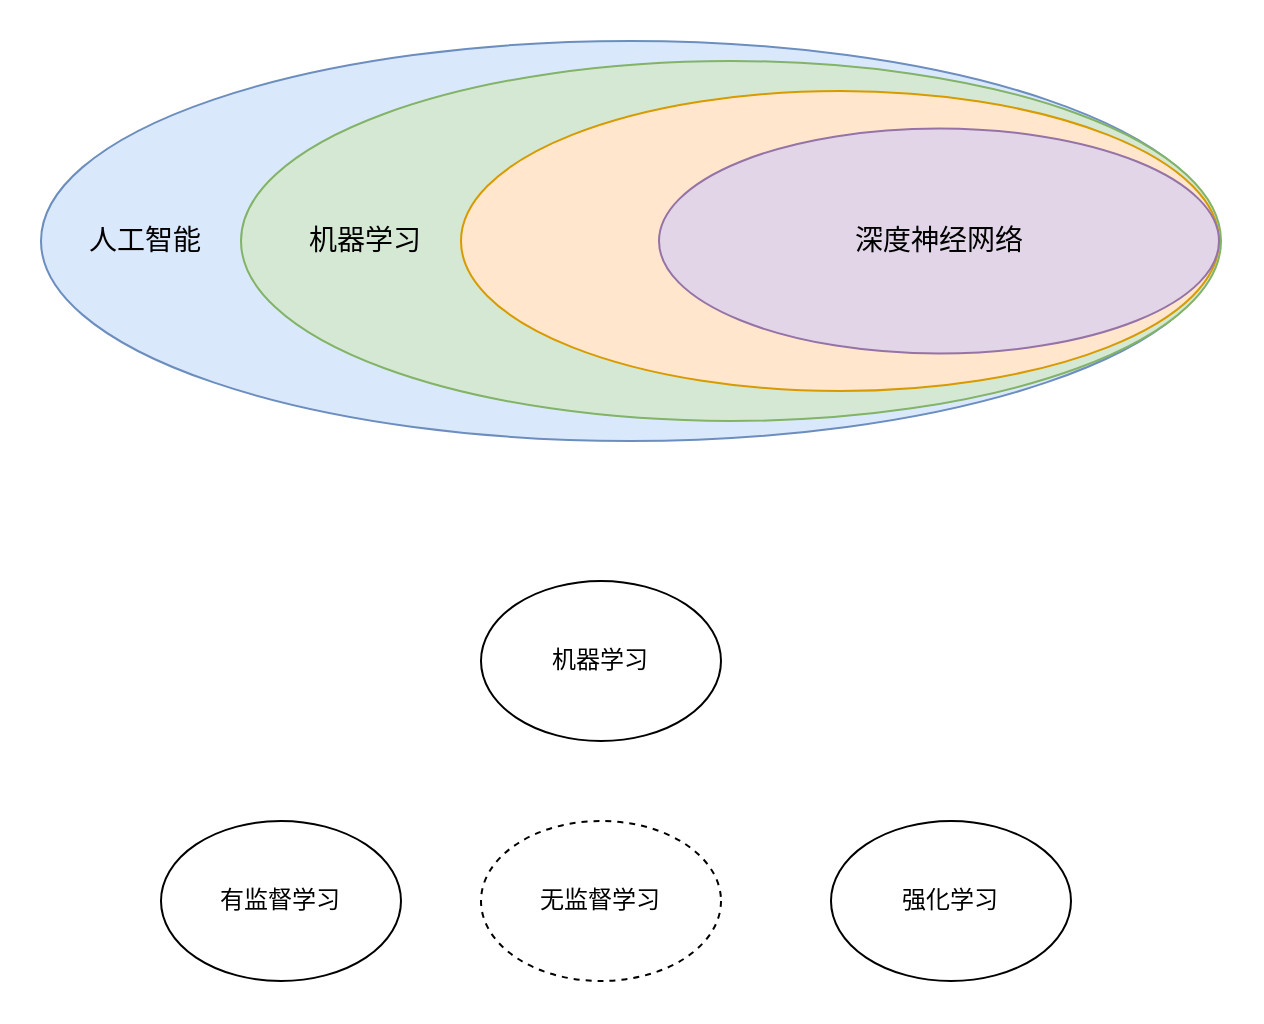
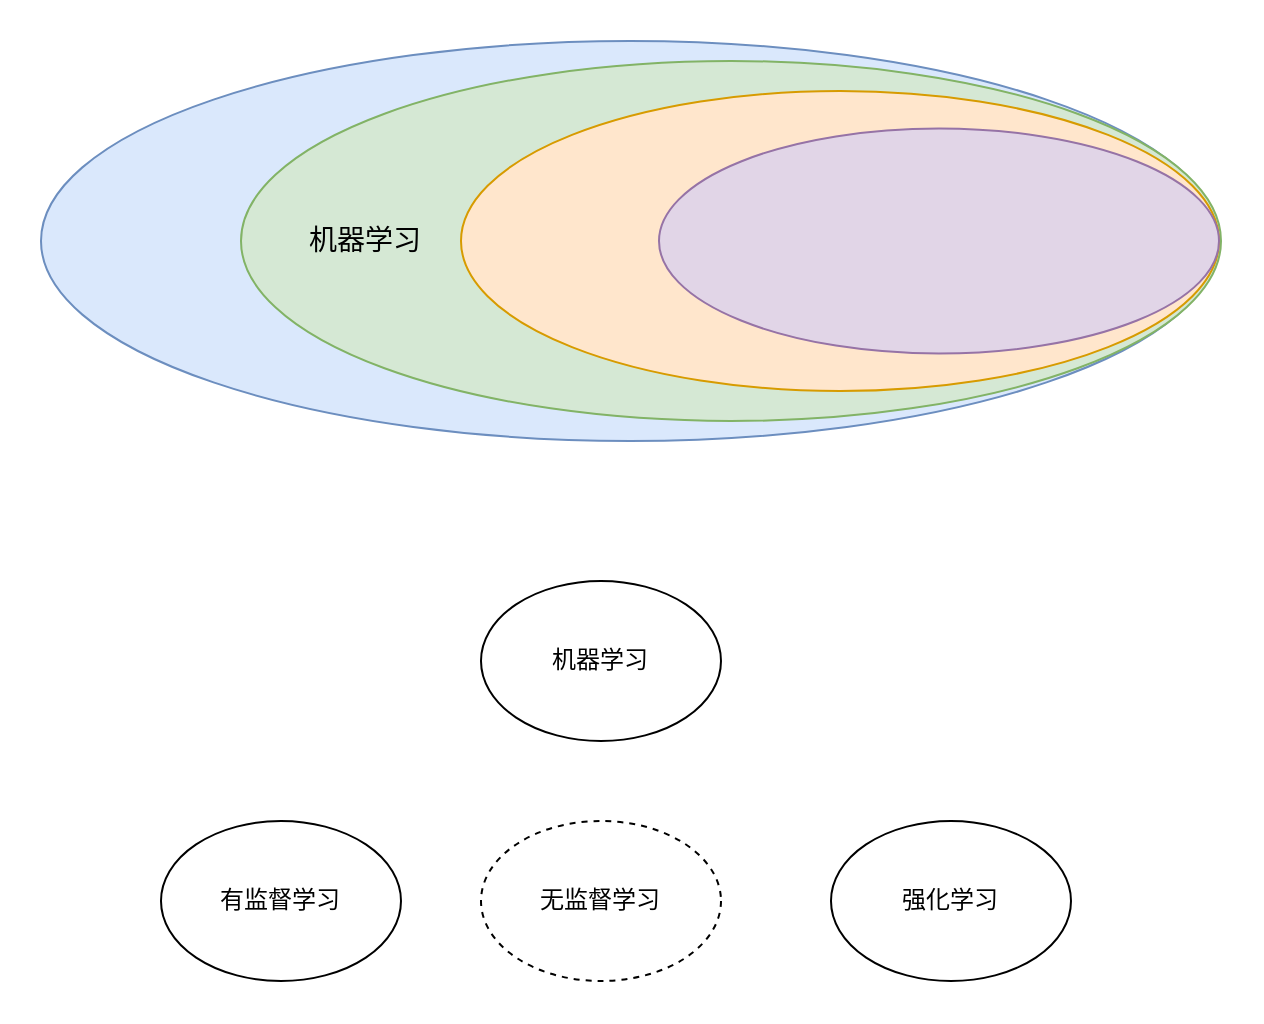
node "人工智能": removed
node "深度神经网络": removed
